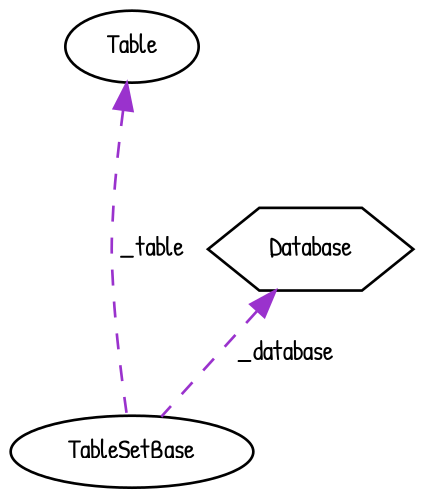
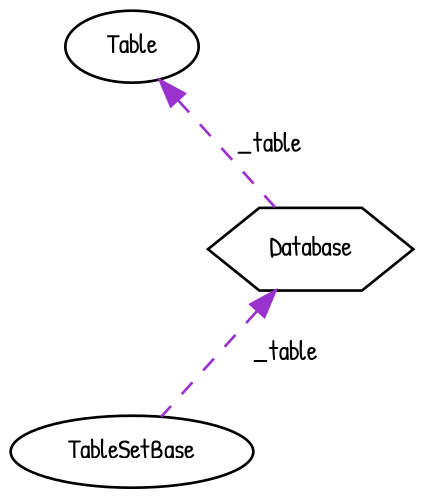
edge "TableSetBase" -> "Table": now "Database" -> "Table"
edge "TableSetBase" -> "Database": label " _database" -> " _table"
